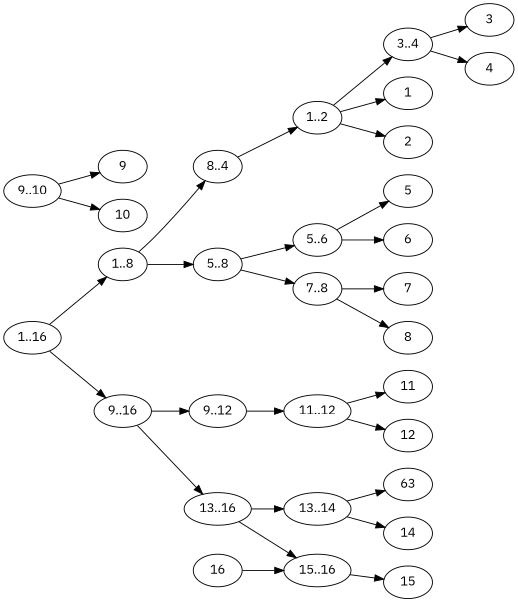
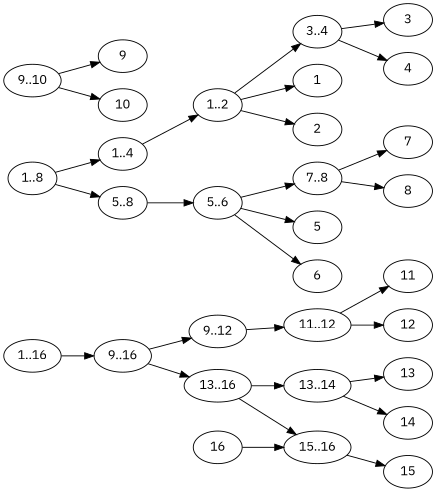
node "8..4": label "8..4" -> "1..4"
edge "5..8" -> "7..8": now "5..6" -> "7..8"
edge "1..16" -> "1..8": removed
node "63": label "63" -> "13"
